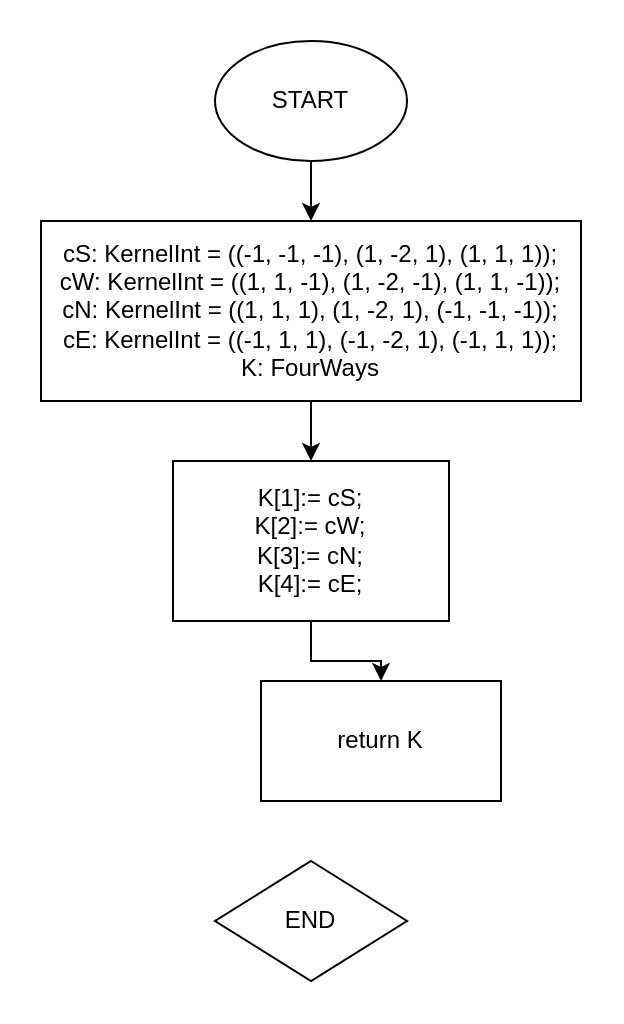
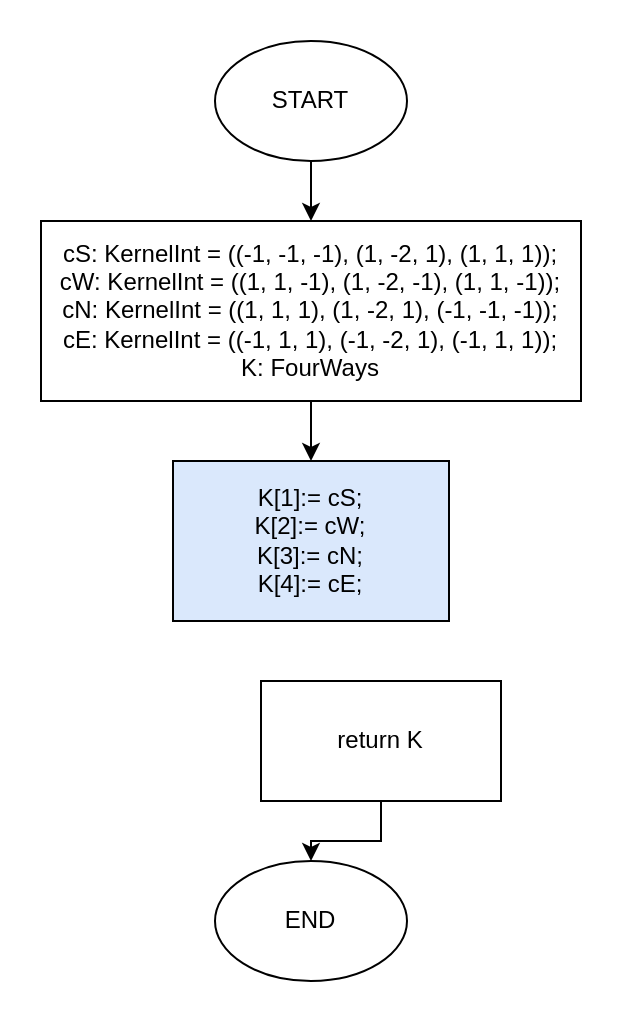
node "K[1]:= cS; K[2]:= cW; K[3]:= cN; K[4]:= cE;": fillcolor #ffffff -> #dae8fc
edge "K[1]:= cS; K[2]:= cW; K[3]:= cN; K[4]:= cE;" -> "return K": removed
edge "return K" -> "END": added
node "END": shape diamond -> ellipse
